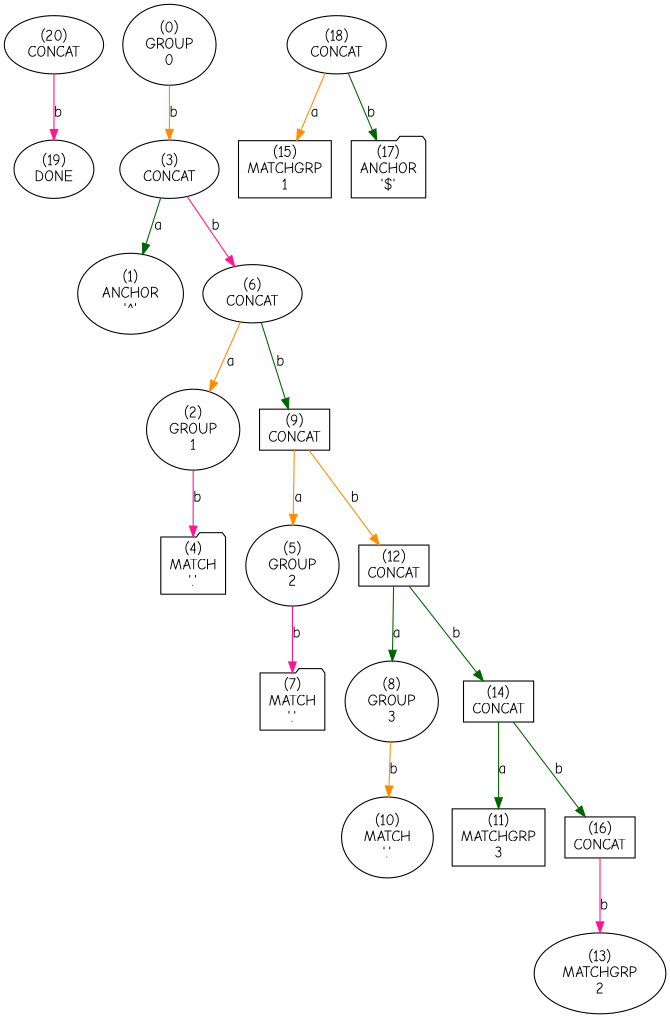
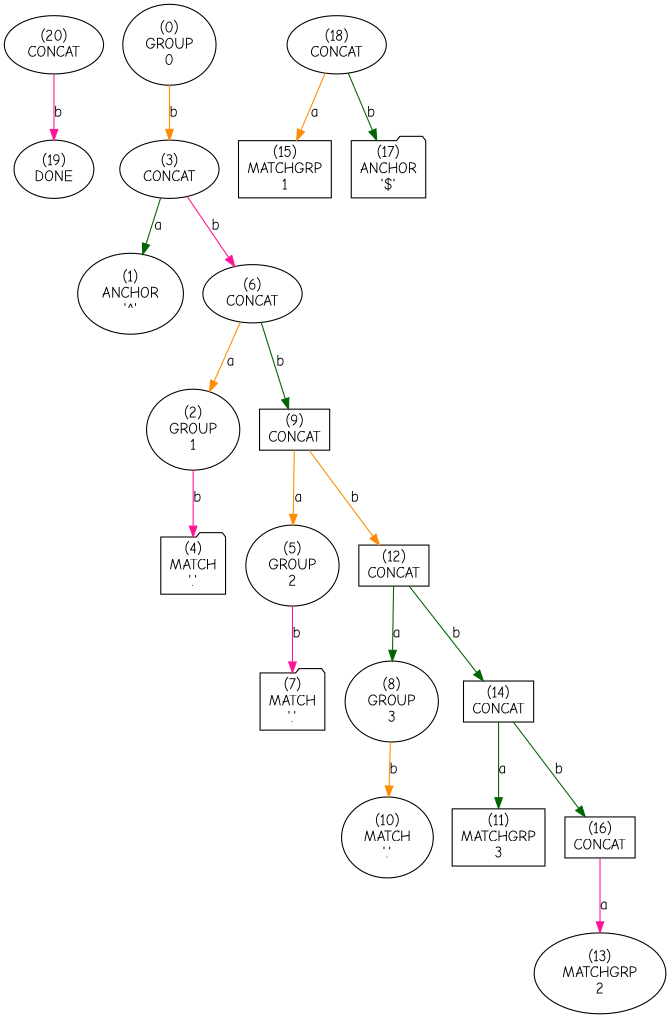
edge "(16) CONCAT" -> "(13) MATCHGRP 2": label "b" -> "a"
